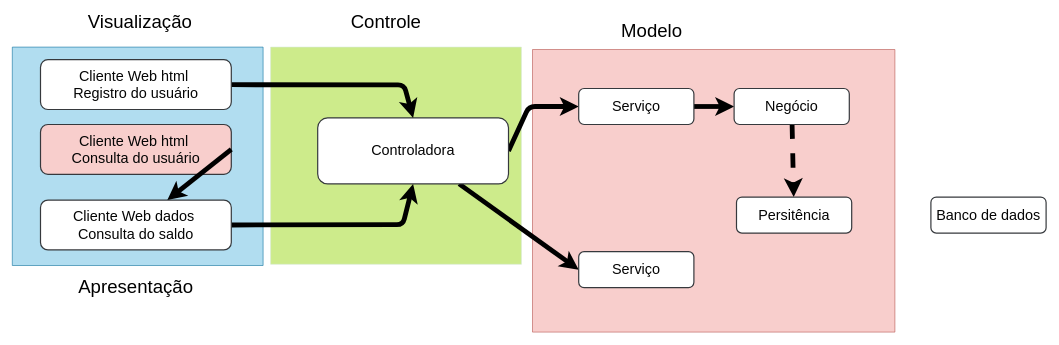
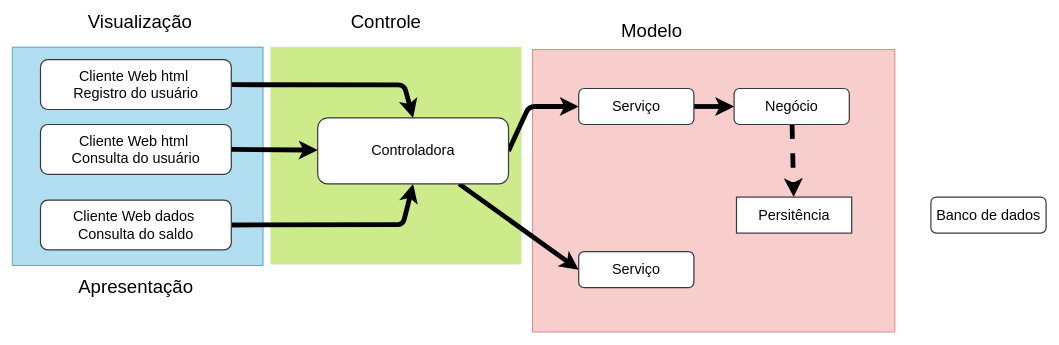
node "Cliente Web html Consulta do usuário": fillcolor #f8cecc -> #ffffff
edge "Cliente Web html Consulta do usuário" -> "Cliente Web dados Consulta do saldo": now "Cliente Web html Consulta do usuário" -> "Controladora"
node "Persitência": shape rounded rectangle -> rectangle
